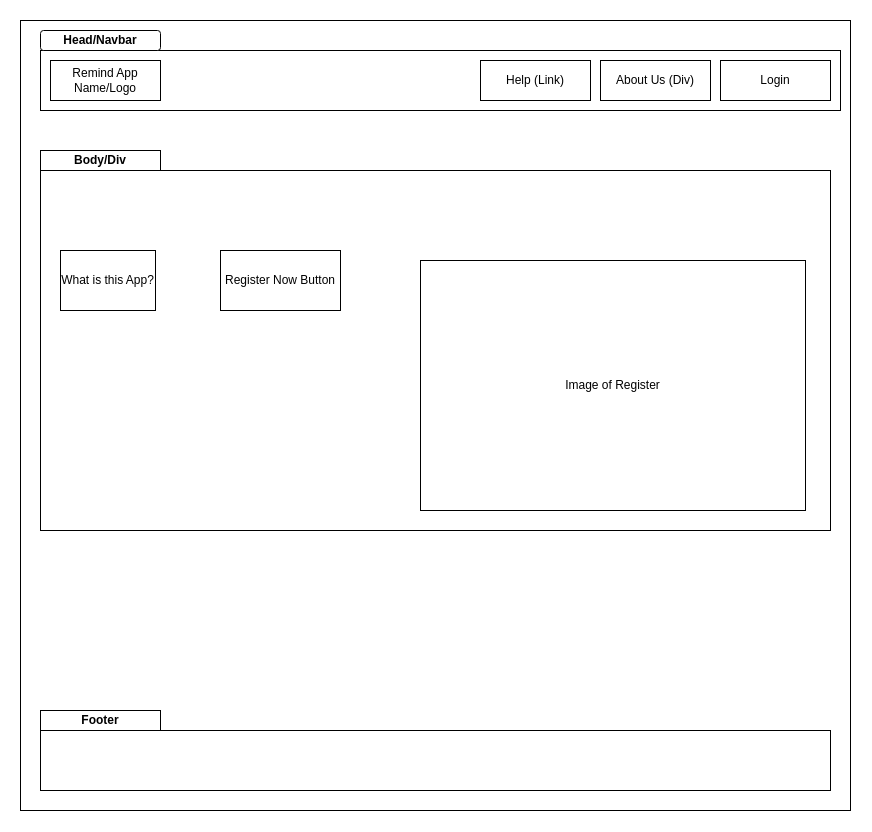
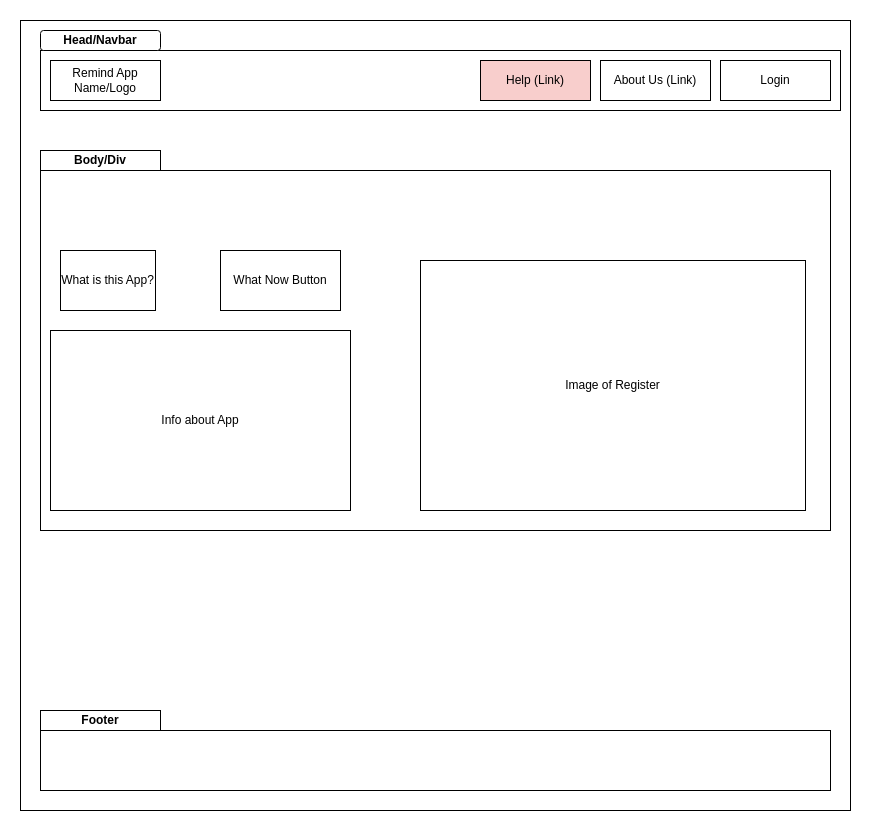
node "Help (Link)": fillcolor #ffffff -> #f8cecc
node "About Us (Div)": label "About Us (Div)" -> "About Us (Link)"
node "Register Now Button": label "Register Now Button" -> "What Now Button"
node "Info about App": added
